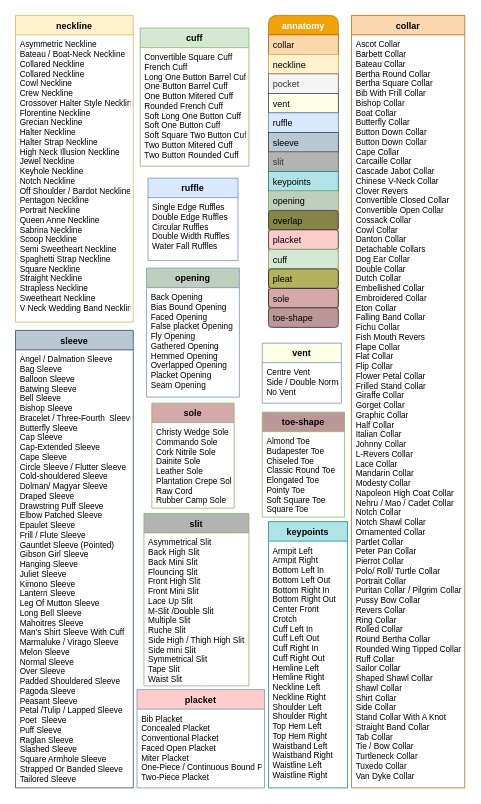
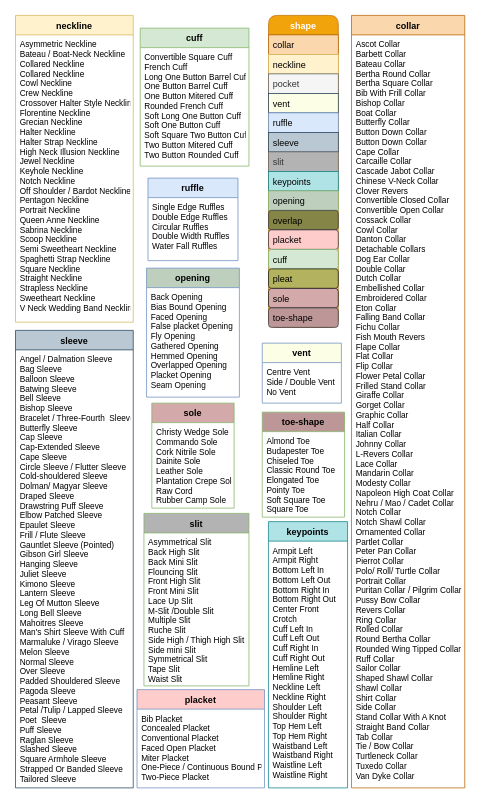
node "annatomy": label "annatomy" -> "shape"
node "Centre Vent Side / Double Normal No Vent": label "Centre Vent Side / Double Normal No Vent" -> "Centre Vent Side / Double Vent No Vent"
